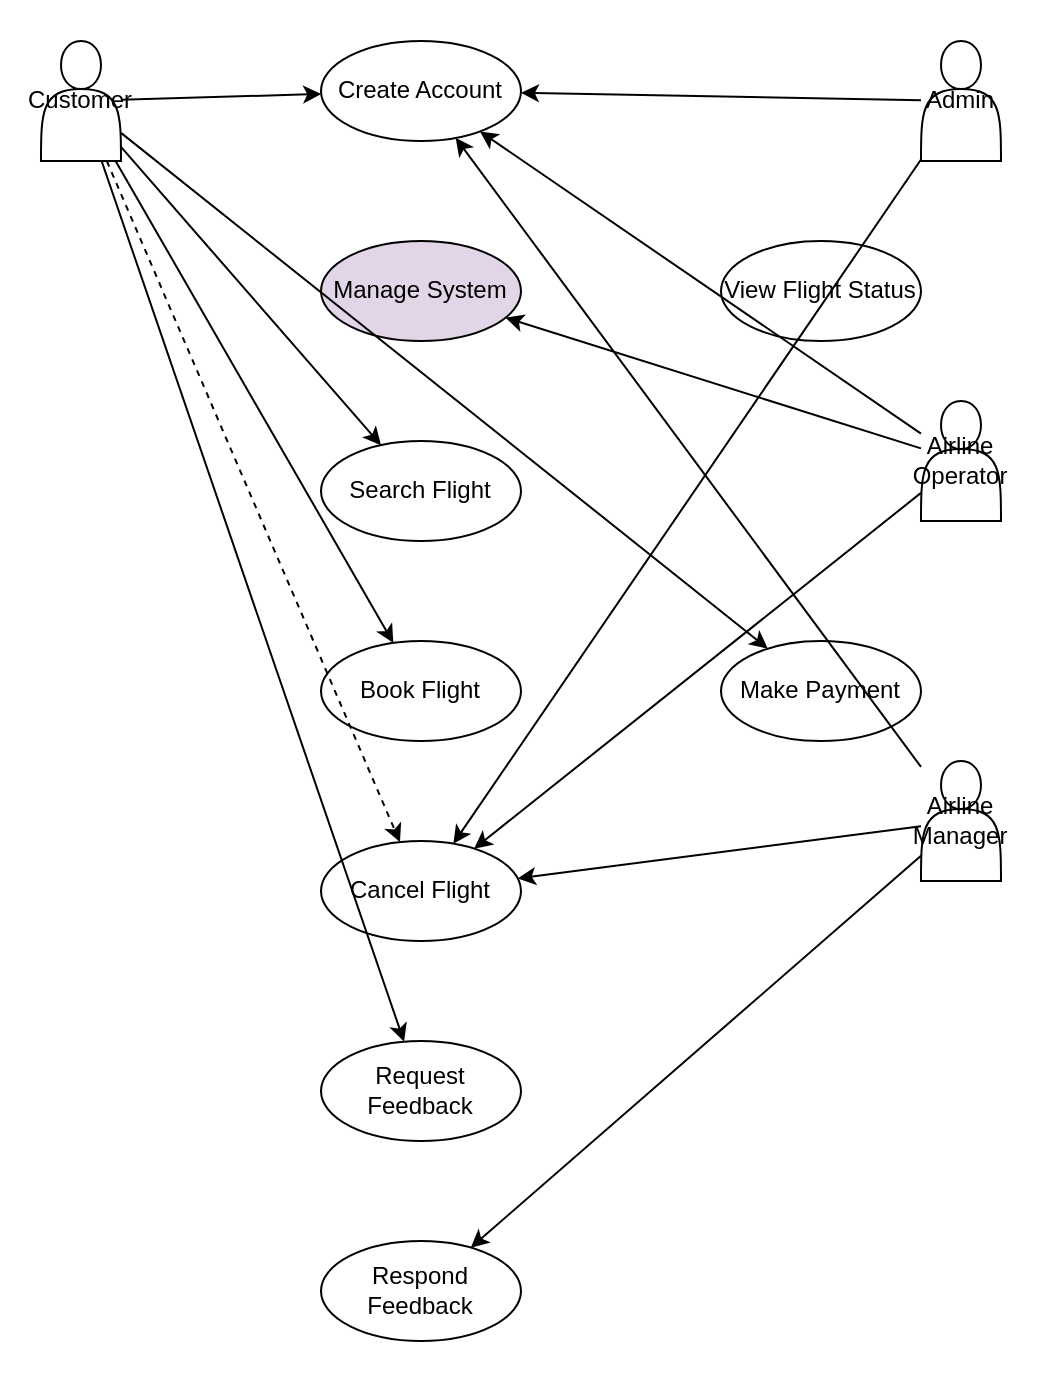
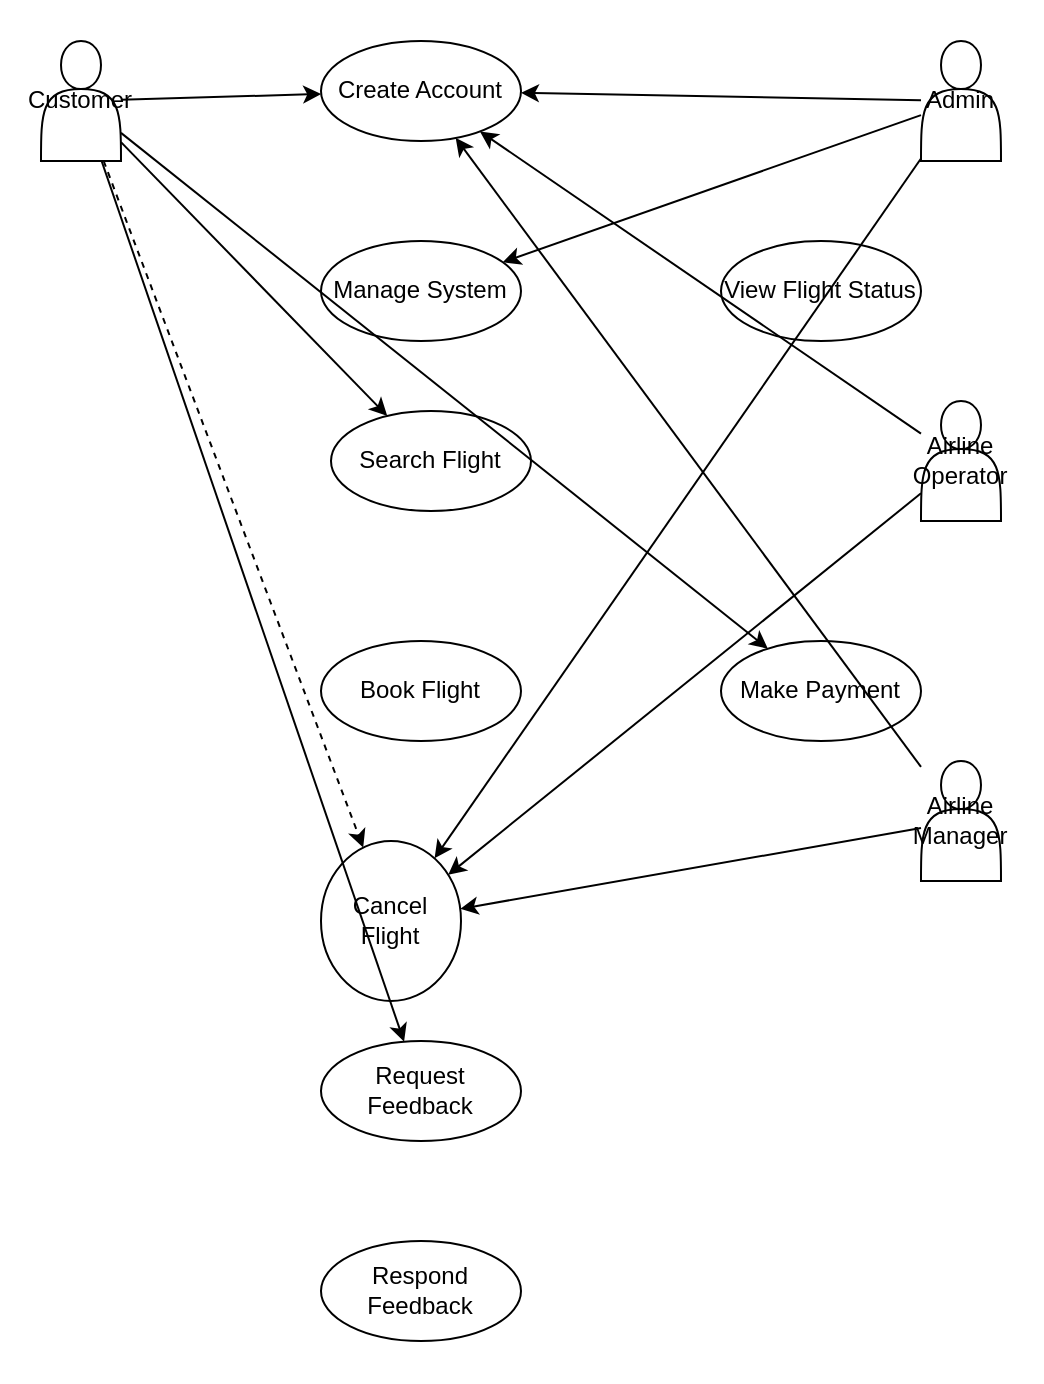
edge "Admin" -> "Manage System": added
node "Manage System": fillcolor #e1d5e7 -> #ffffff
edge "Customer" -> "Book Flight": removed
edge "Airline Operator" -> "Manage System": removed
node "Search Flight": moved (421, 491) -> (431, 461)
node "Cancel Flight": size 200x100 -> 140x160
edge "Airline Manager" -> "Respond Feedback": removed
